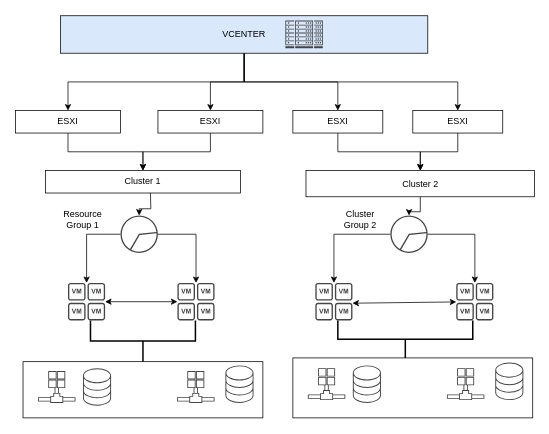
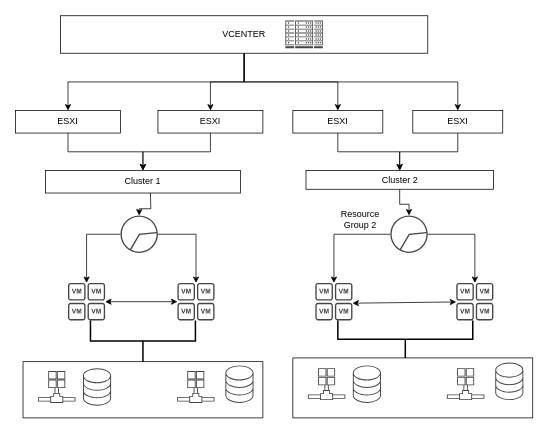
node "VCENTER": fillcolor #dae8fc -> #ffffff
node "Cluster 2": size 229x26 -> 188x19
node "Resource Group 1": removed
node "Cluster Group 2": label "Cluster Group 2" -> "Resource Group 2"
